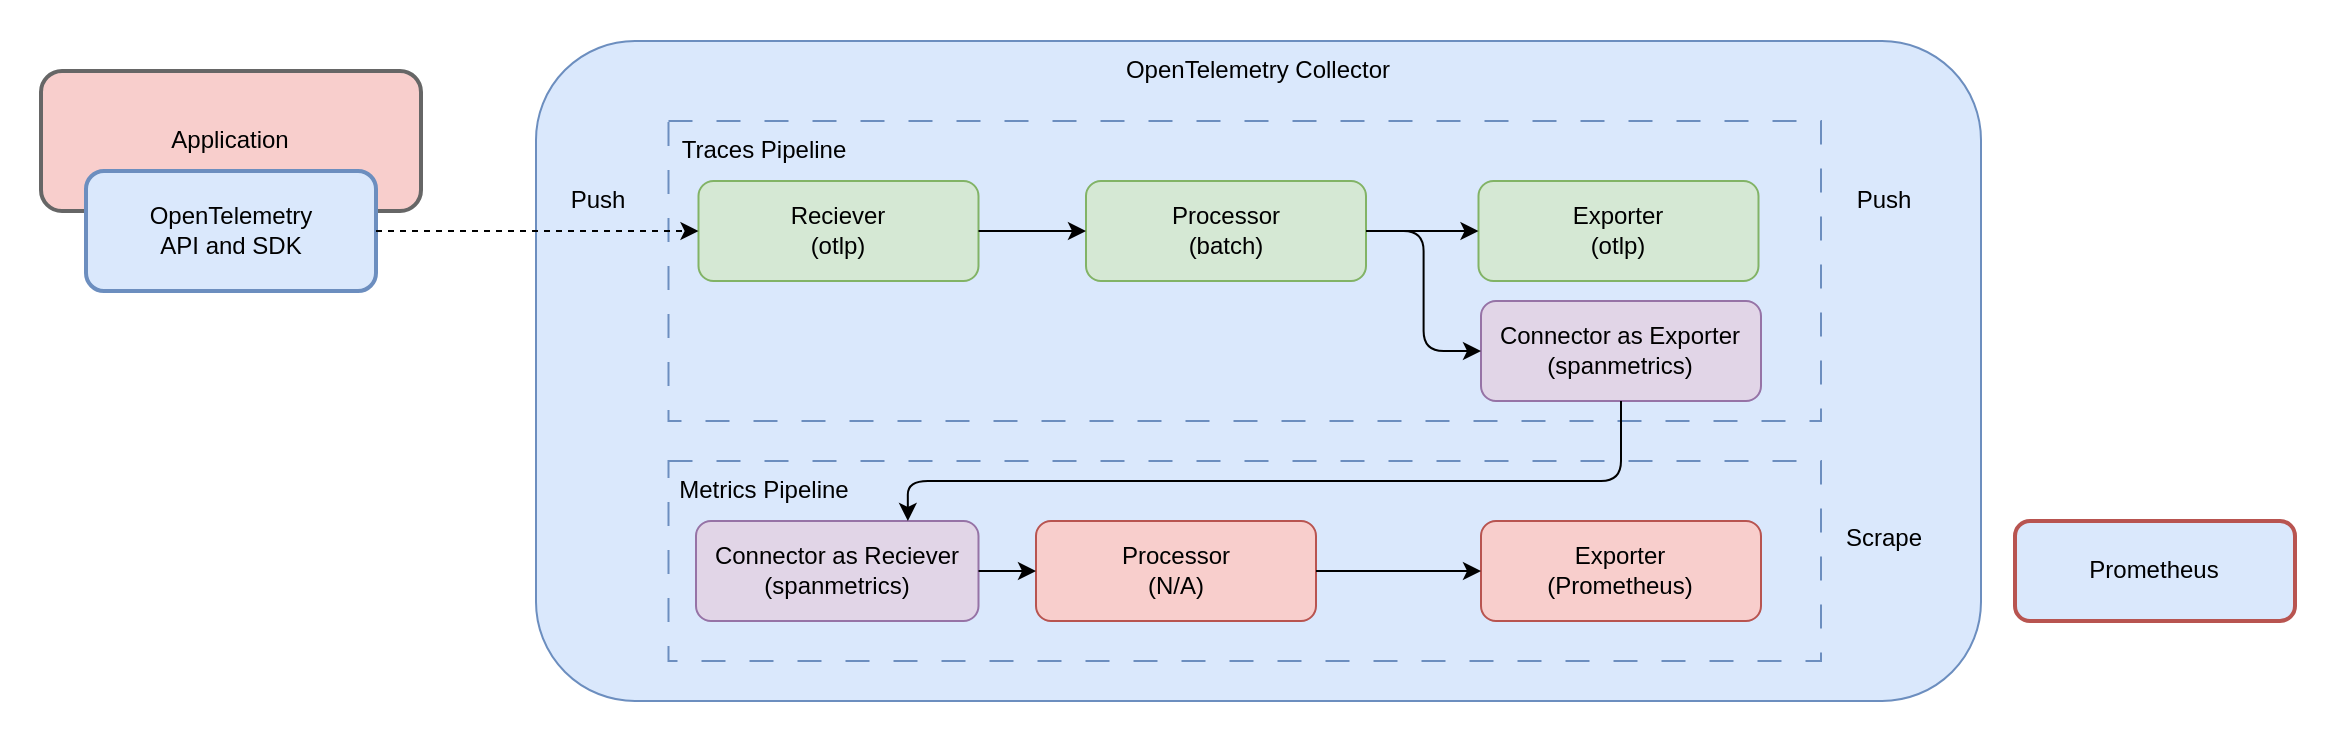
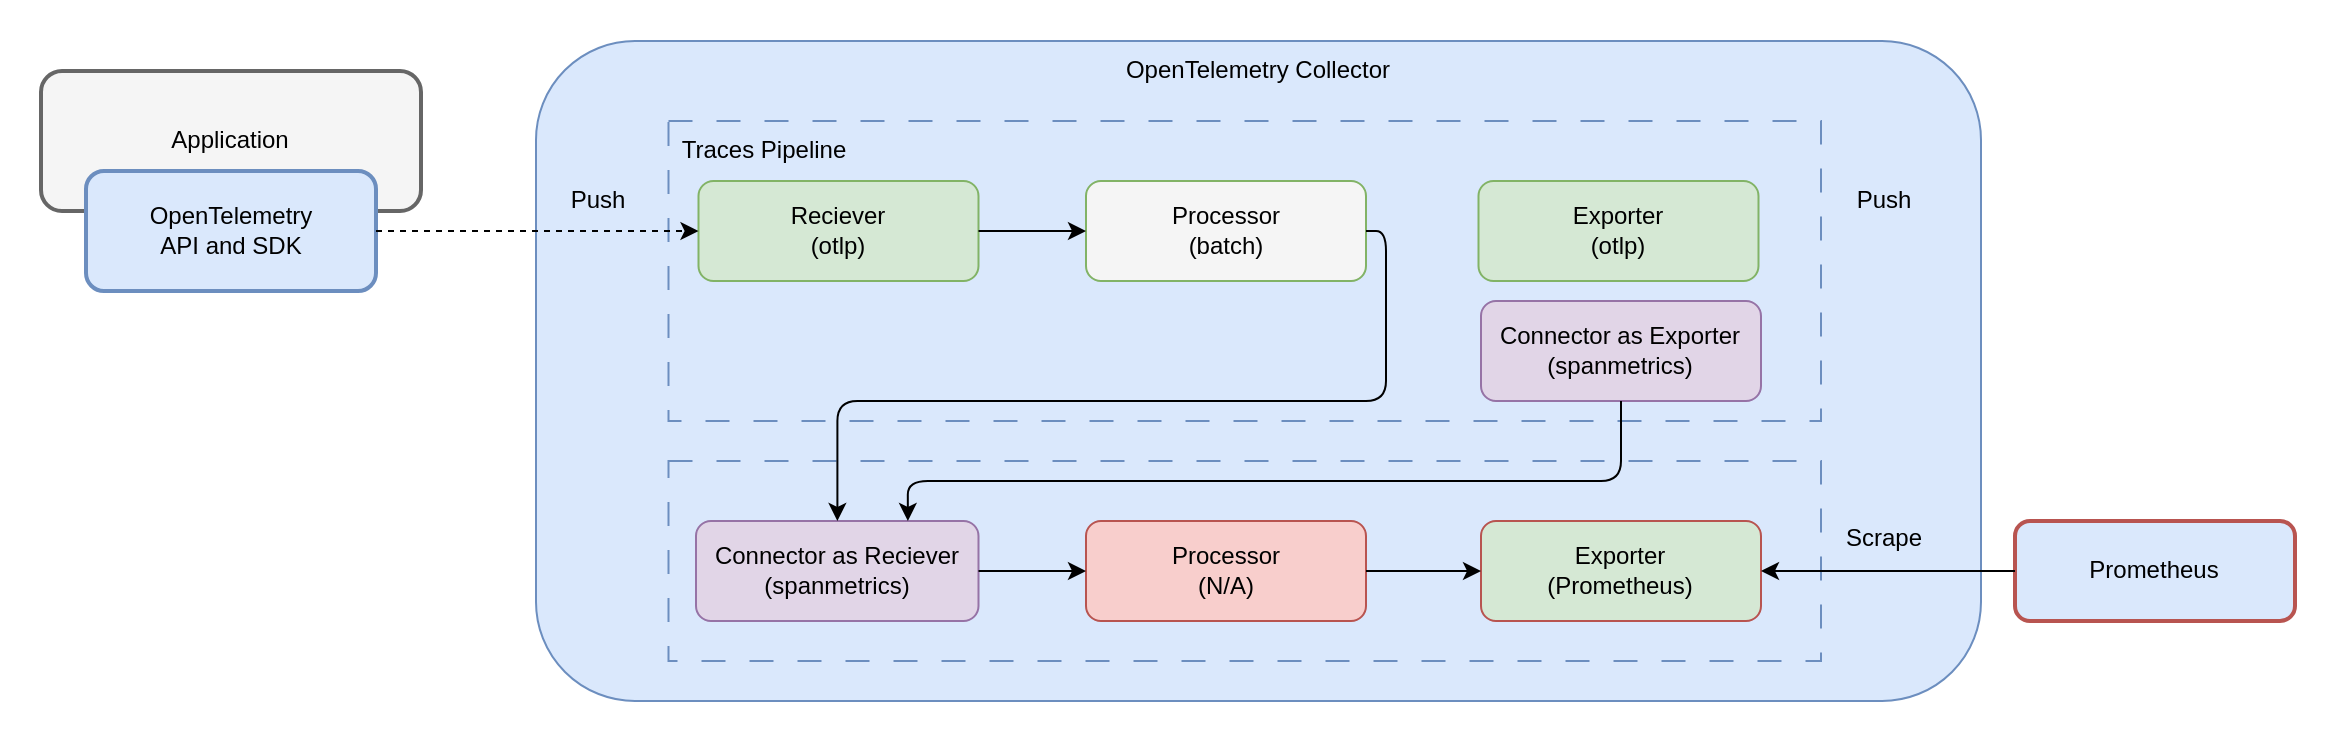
node "Application": fillcolor #f8cecc -> #f5f5f5
node "Processor (batch)": fillcolor #d5e8d4 -> #f5f5f5
edge "Processor (batch)" -> "Exporter (otlp)": removed
edge "Processor (batch)" -> "Connector as Exporter (spanmetrics)": now "Processor (batch)" -> "Connector as Reciever (spanmetrics)"
node "Metrics Pipeline": removed
node "Processor (N/A)": moved (1176, 571) -> (1226, 571)
node "Exporter (Prometheus)": fillcolor #f8cecc -> #d5e8d4
edge "Prometheus" -> "Exporter (Prometheus)": added
